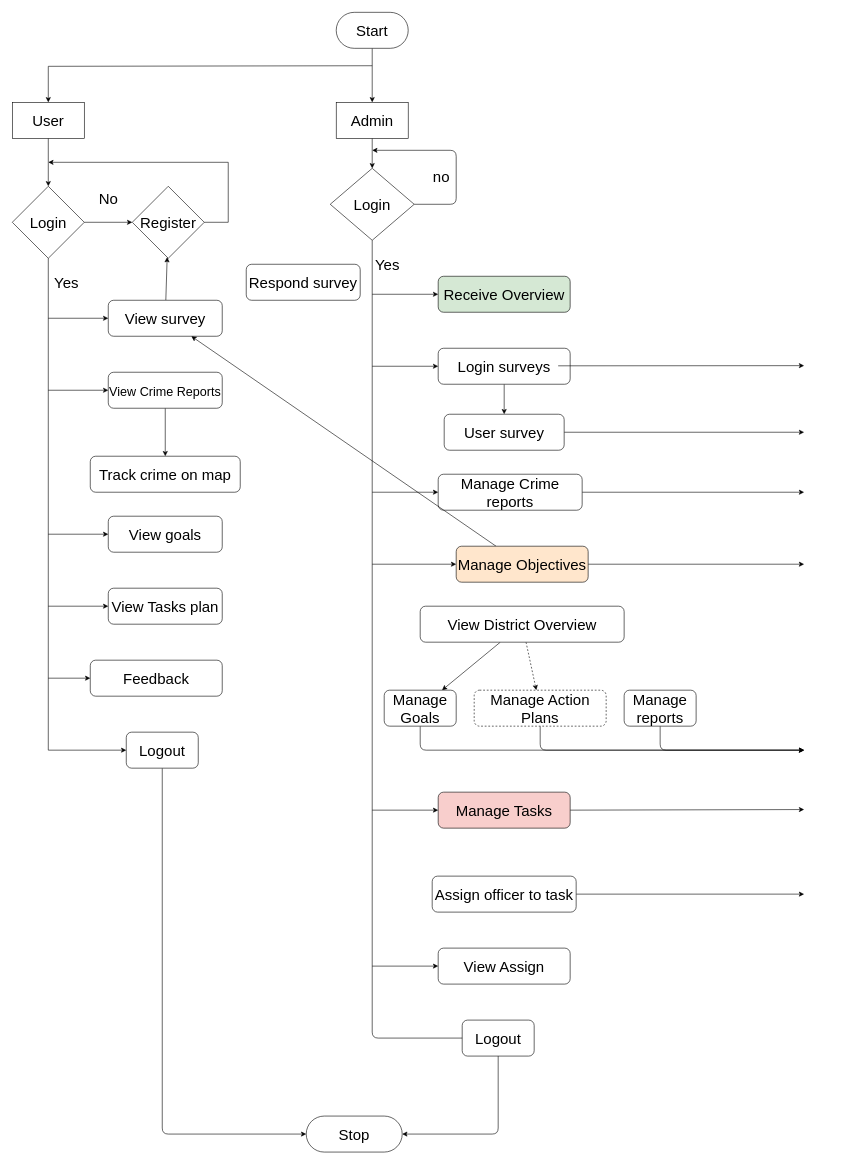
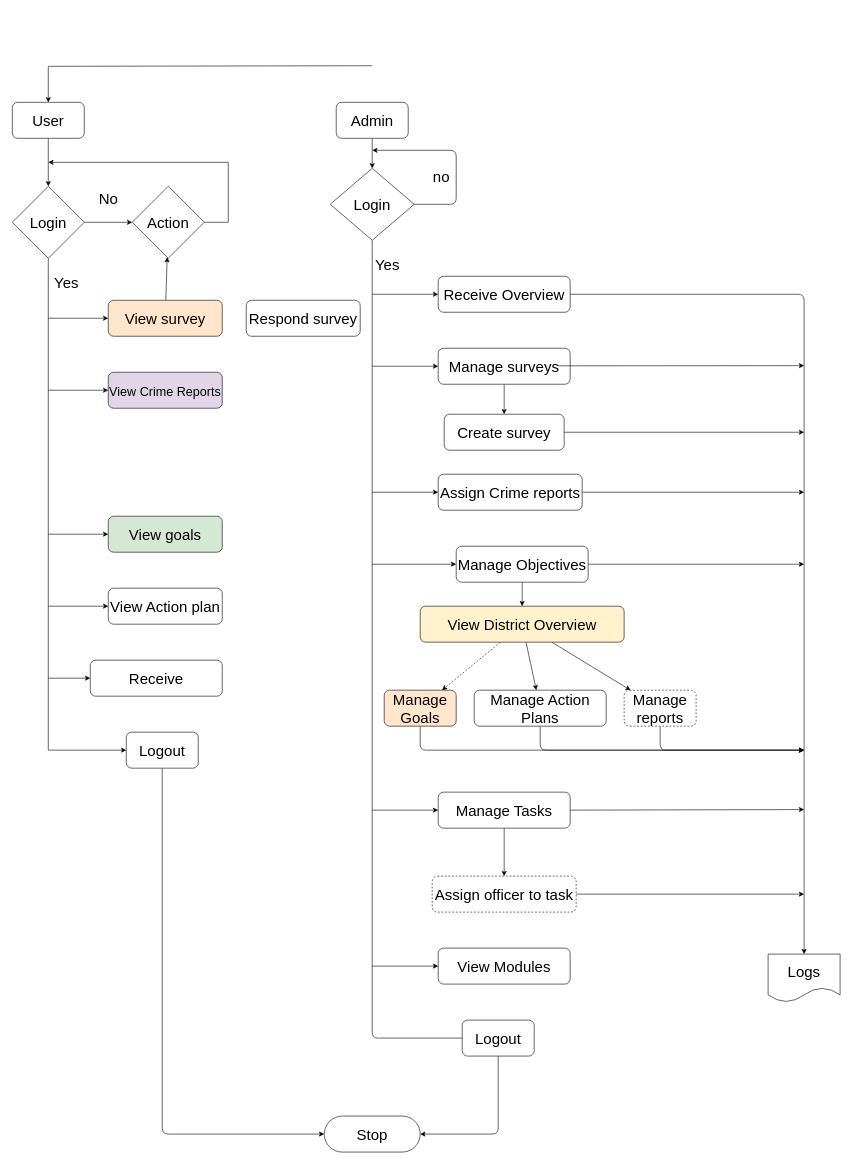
node "Start": removed
edge "Start" -> "Admin": removed
node "User": shape rectangle -> rounded rectangle
node "Admin": shape rectangle -> rounded rectangle
node "Register": label "Register" -> "Action"
node "Respond survey": moved (303, 282) -> (303, 318)
node "Receive Overview": fillcolor #d5e8d4 -> #ffffff
edge "Receive Overview" -> "Logs": added
node "View survey": fillcolor #ffffff -> #ffe6cc
node "Login surveys": label "Login surveys" -> "Manage surveys"
node "View Crime Reports": fillcolor #ffffff -> #e1d5e7
edge "Manage Objectives" -> "View survey": now "Manage Objectives" -> "View District Overview"
node "User survey": label "User survey" -> "Create survey"
edge "View Crime Reports" -> "Track crime on map": removed
node "Track crime on map": removed
node "Manage Crime reports": label "Manage Crime reports" -> "Assign Crime reports"
node "View goals": fillcolor #ffffff -> #d5e8d4
node "Manage Objectives": fillcolor #ffe6cc -> #ffffff
node "View Tasks plan": label "View Tasks plan" -> "View Action plan"
node "View District Overview": fillcolor #ffffff -> #fff2cc
edge "View District Overview" -> "Manage Action Plans": style dashed -> solid
edge "View District Overview" -> "Manage Goals": style solid -> dashed
edge "View District Overview" -> "Manage reports": added
node "Feedback": label "Feedback" -> "Receive"
node "Manage Goals": fillcolor #ffffff -> #ffe6cc
node "Manage Action Plans": style dashed -> solid
node "Manage reports": style solid -> dashed
node "Manage Tasks": fillcolor #f8cecc -> #ffffff
edge "Manage Tasks" -> "Assign officer to task": added
node "Assign officer to task": style solid -> dashed
node "View Assign": label "View Assign" -> "View Modules"
node "Logs": added
node "Stop": moved (354, 1134) -> (372, 1134)
